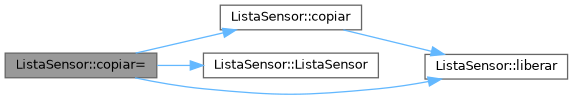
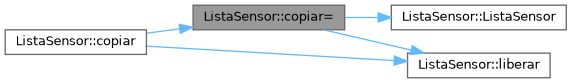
edge "ListaSensor::copiar=" -> "ListaSensor::copiar": reversed
